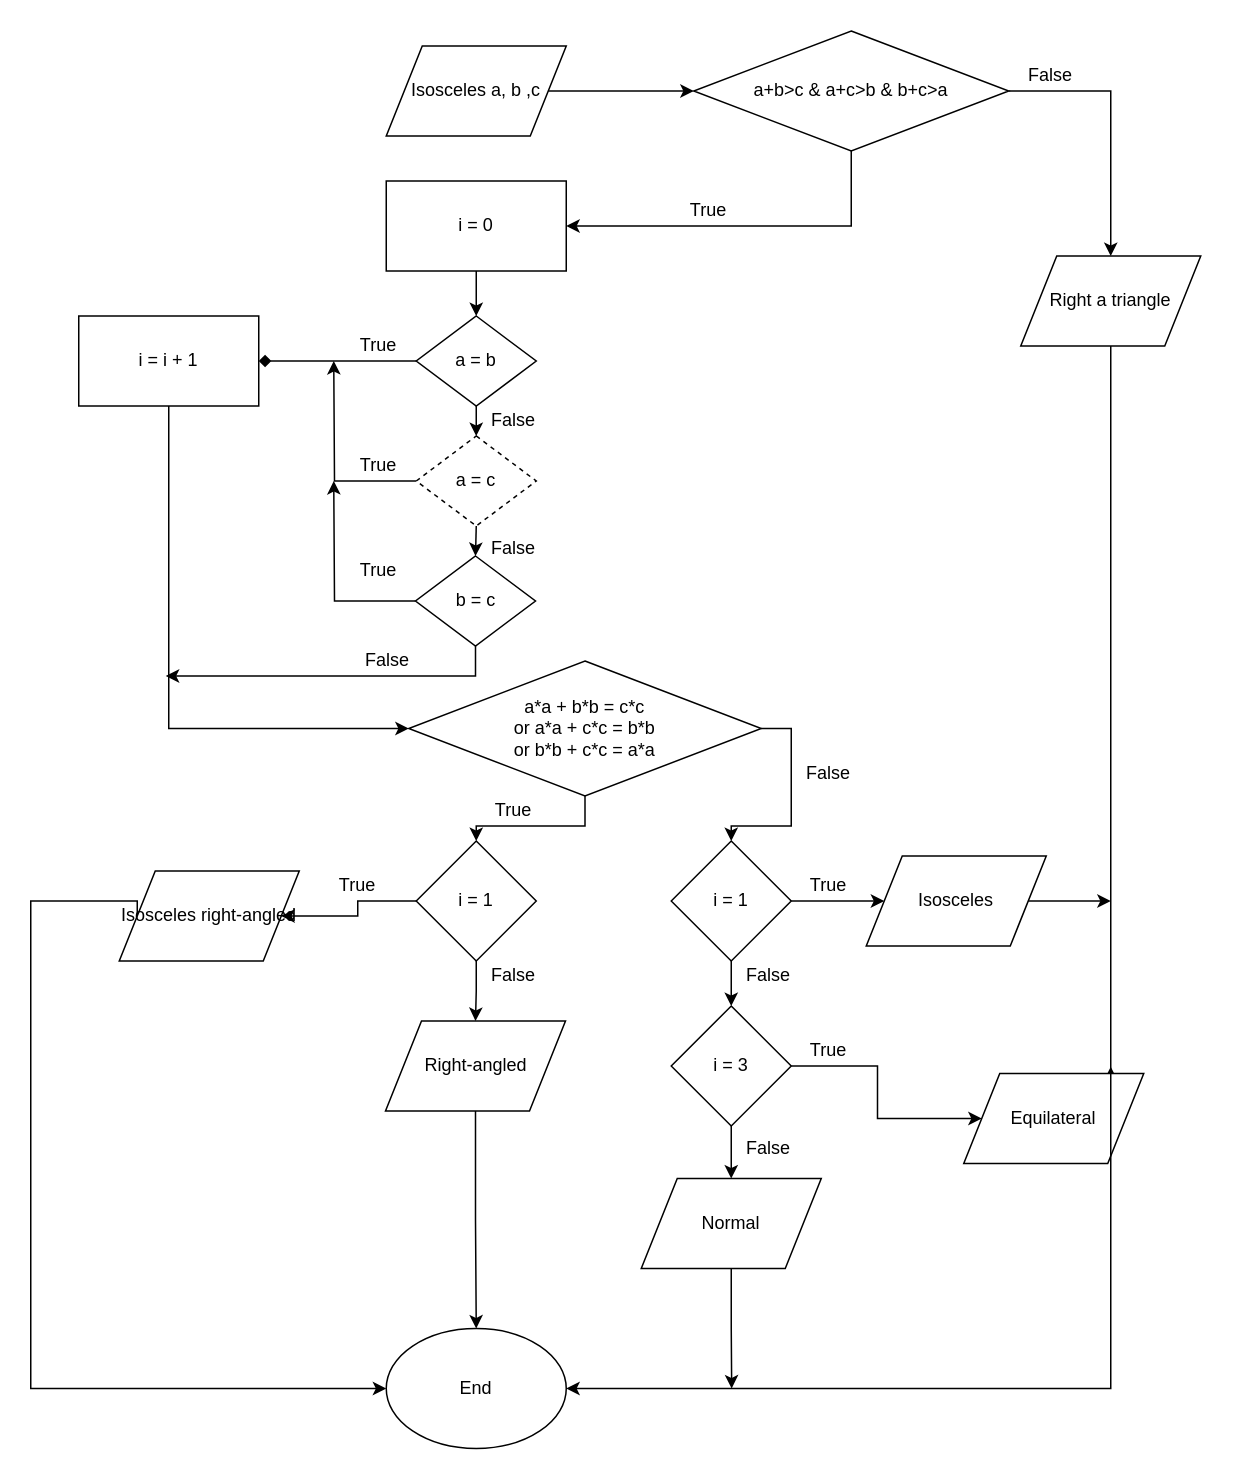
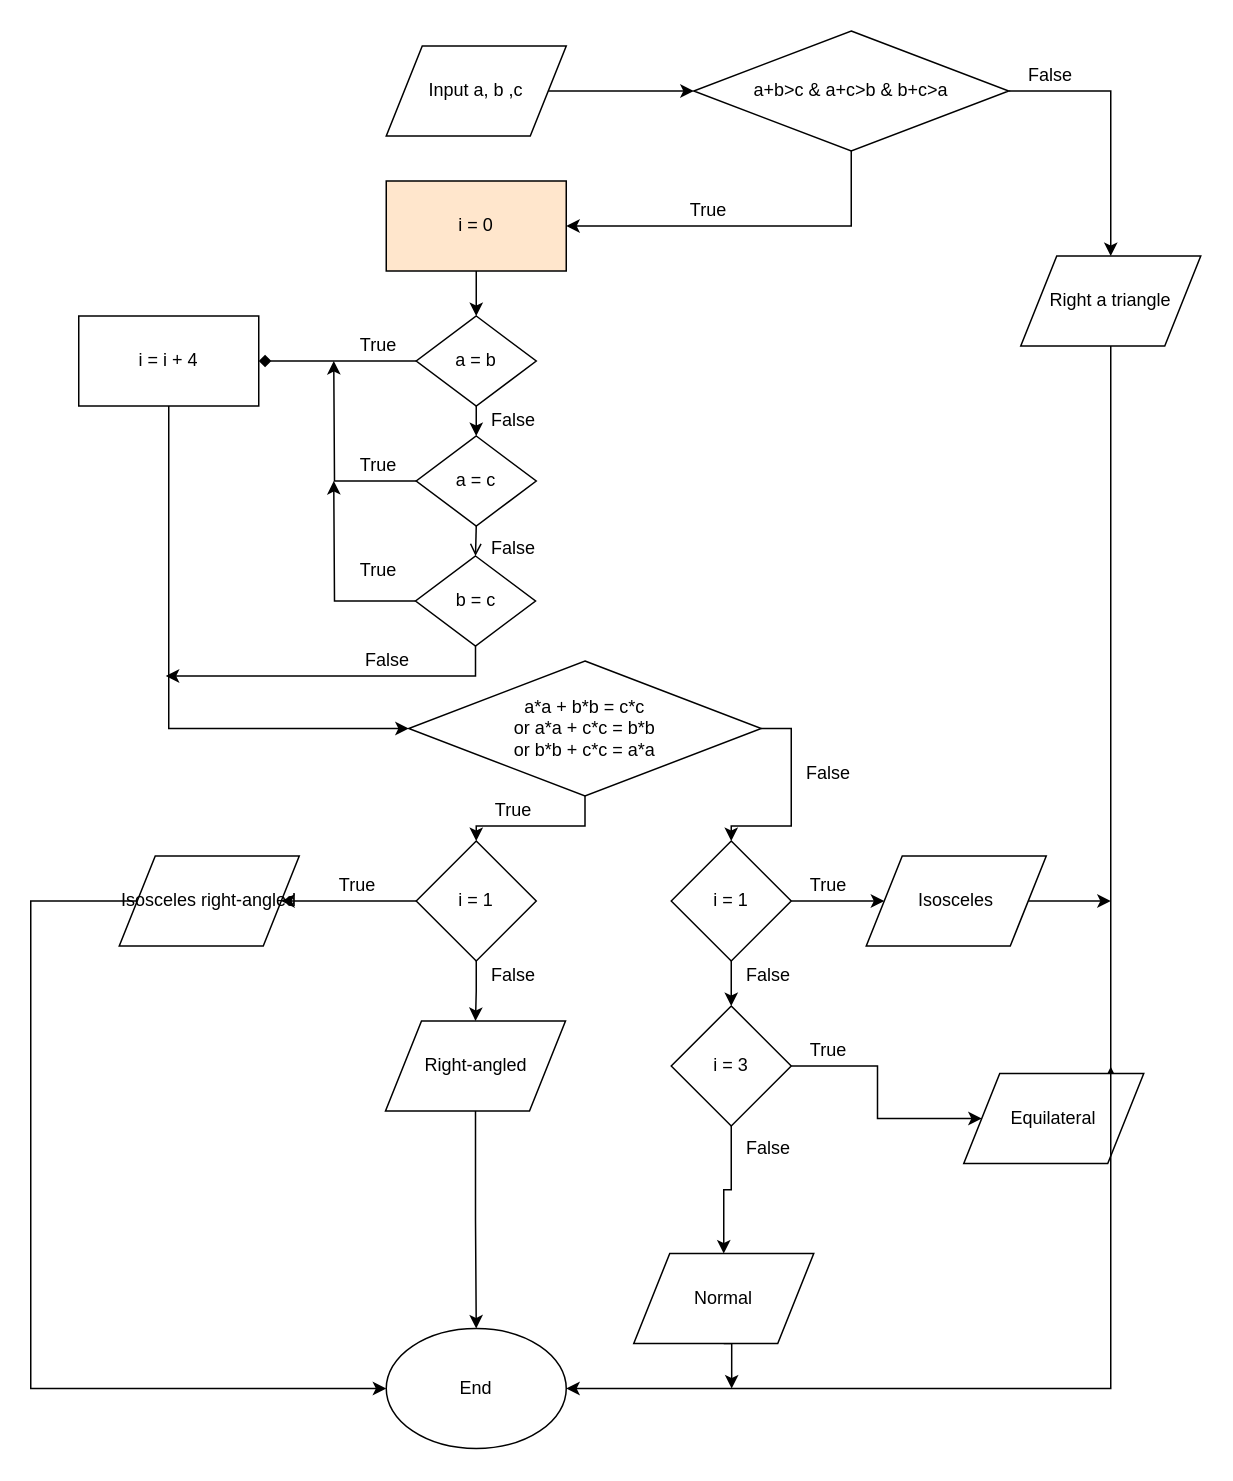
node "Isosceles a, b ,c": label "Isosceles a, b ,c" -> "Input a, b ,c"
node "i = 0": fillcolor #ffffff -> #ffe6cc
node "i = i + 1": label "i = i + 1" -> "i = i + 4"
node "a = c": style dashed -> solid
edge "a = c" -> "b = c": arrowhead classic -> open
node "Isosceles right-angled": moved (209, 916) -> (209, 901)
node "Normal": moved (731, 1223) -> (724, 1298)
